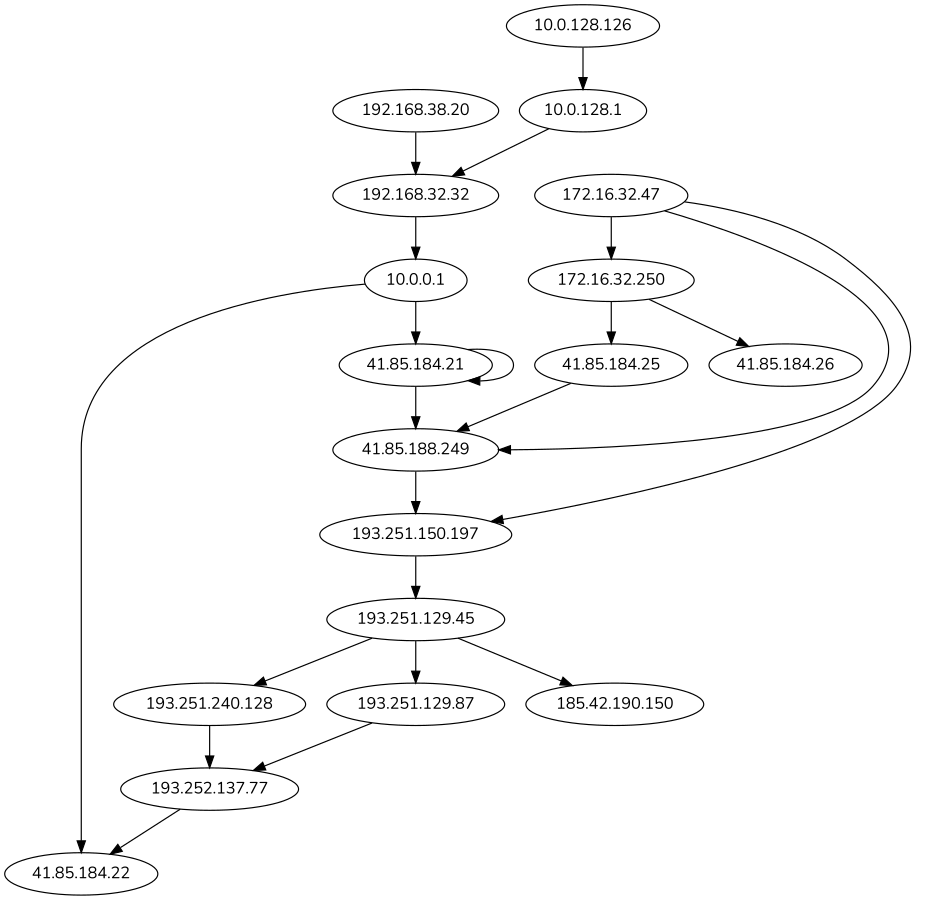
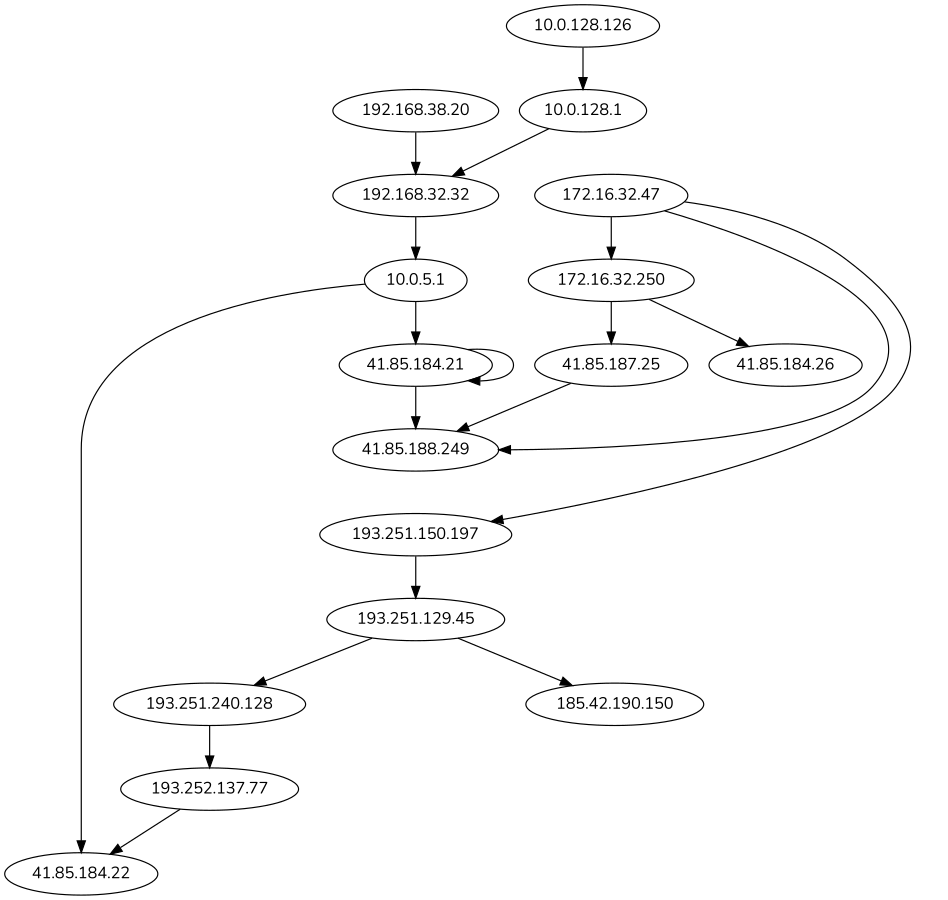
node "10.0.0.1": label "10.0.0.1" -> "10.0.5.1"
node "41.85.184.25": label "41.85.184.25" -> "41.85.187.25"
edge "41.85.188.249" -> "193.251.150.197": removed
node "193.251.129.87": removed
